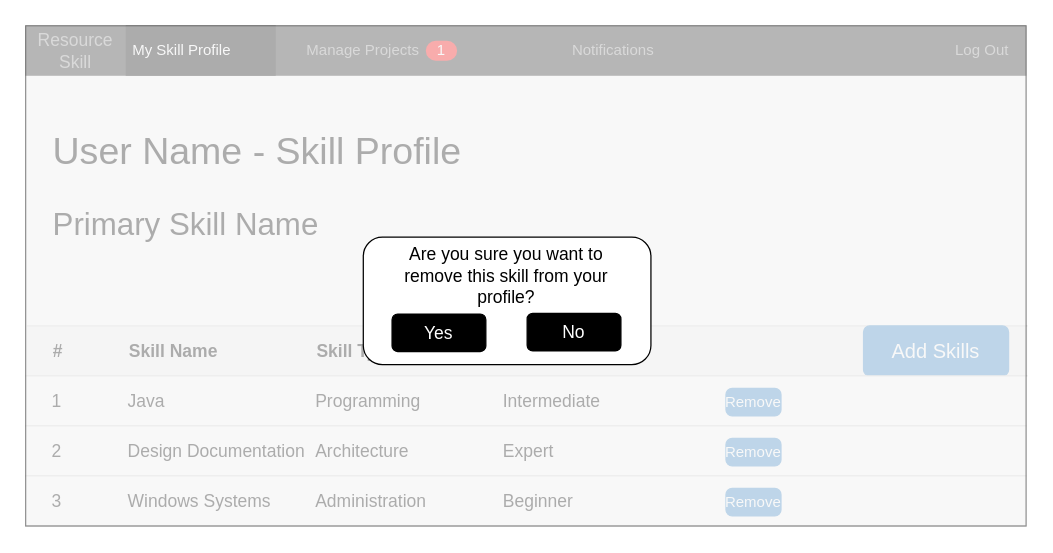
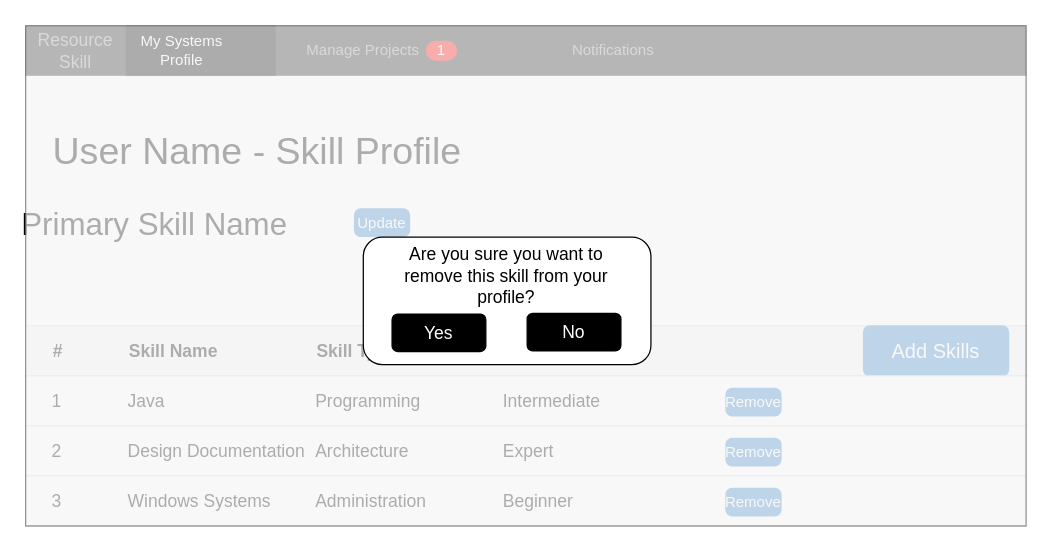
node "My Skill Profile": label "My Skill Profile" -> "My Systems Profile"
node "Log Out": removed
node "Primary Skill Name": moved (194, 223) -> (163, 223)
node "Update": added
